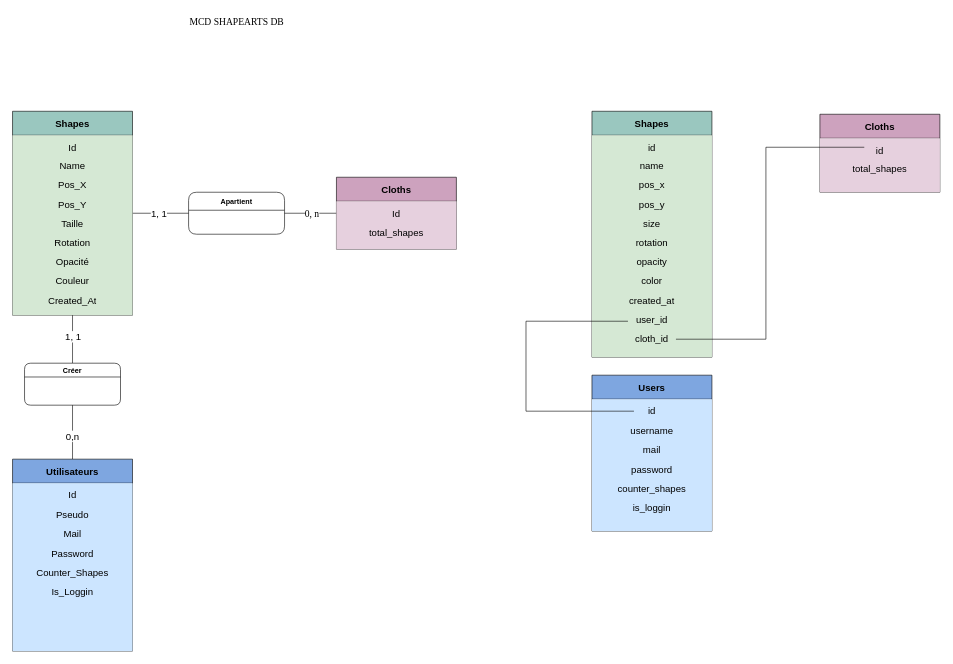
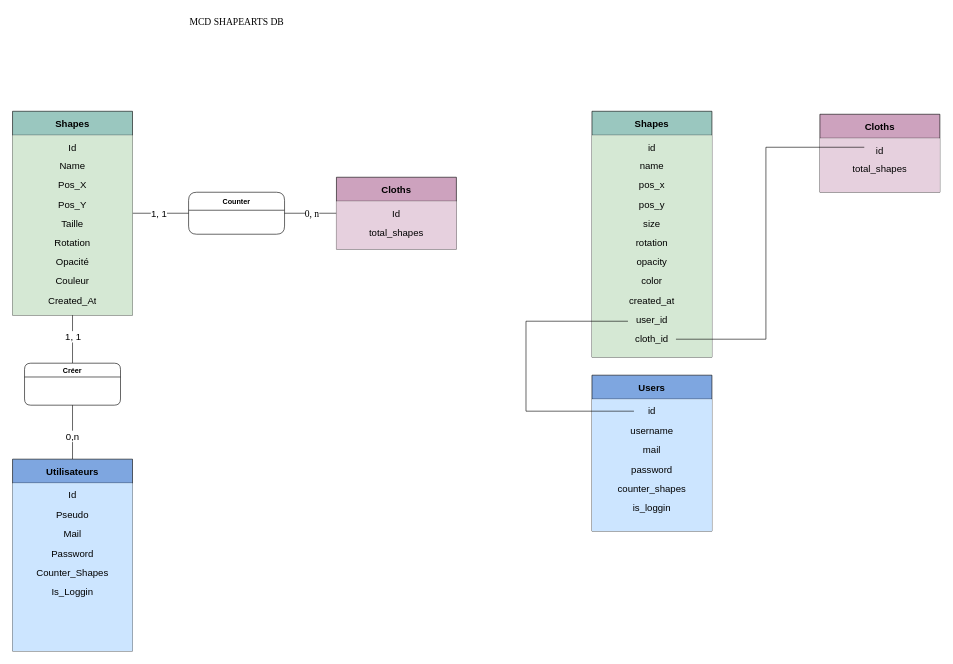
node "Apartient": label "Apartient" -> "Counter"
